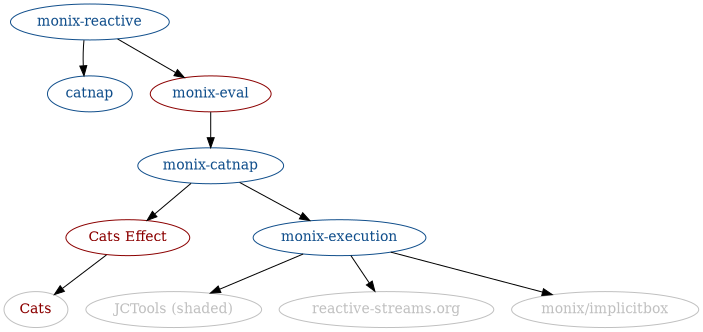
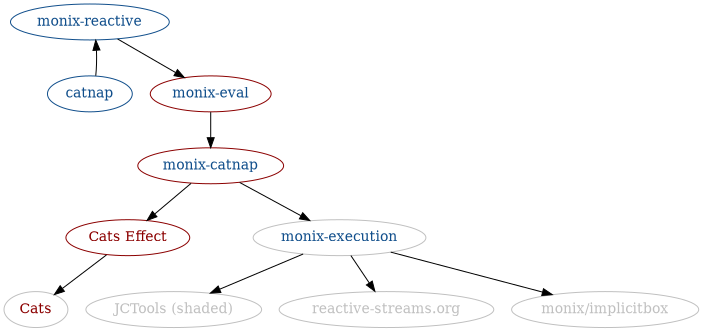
edge "monix-reactive" -> "catnap": reversed
node "monix-catnap": color dodgerblue4 -> darkred
node "monix-execution": color dodgerblue4 -> gray
